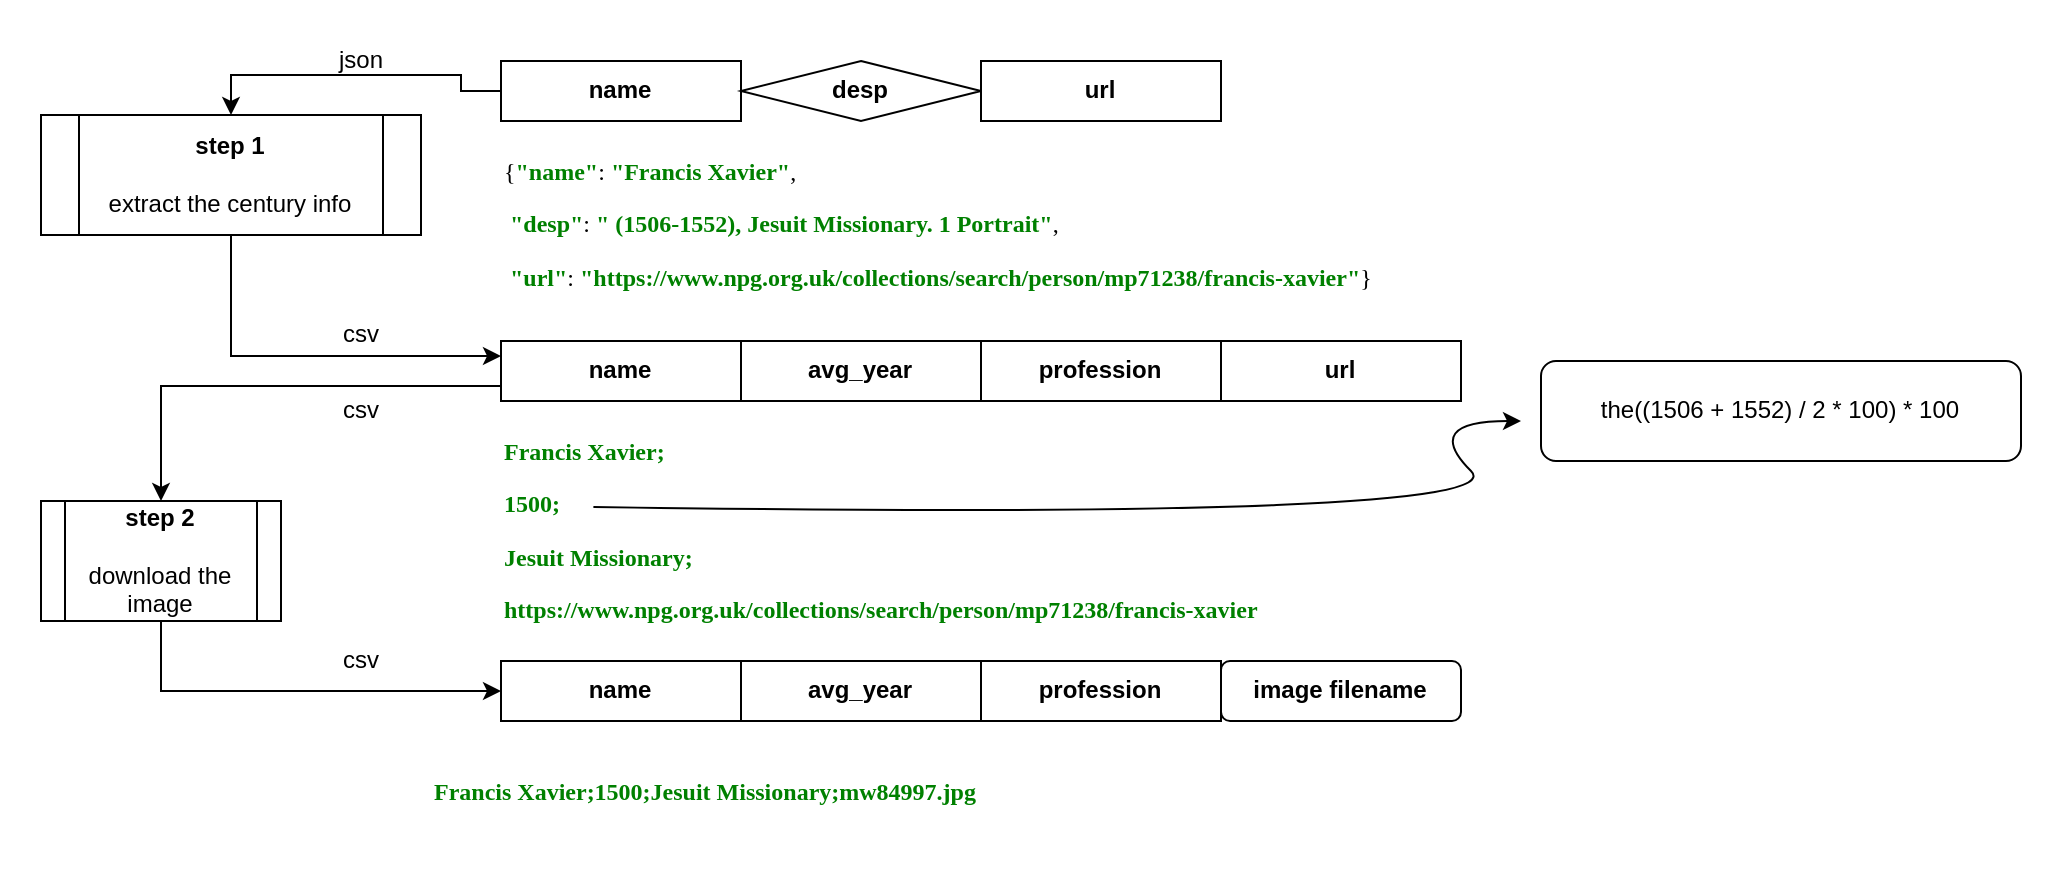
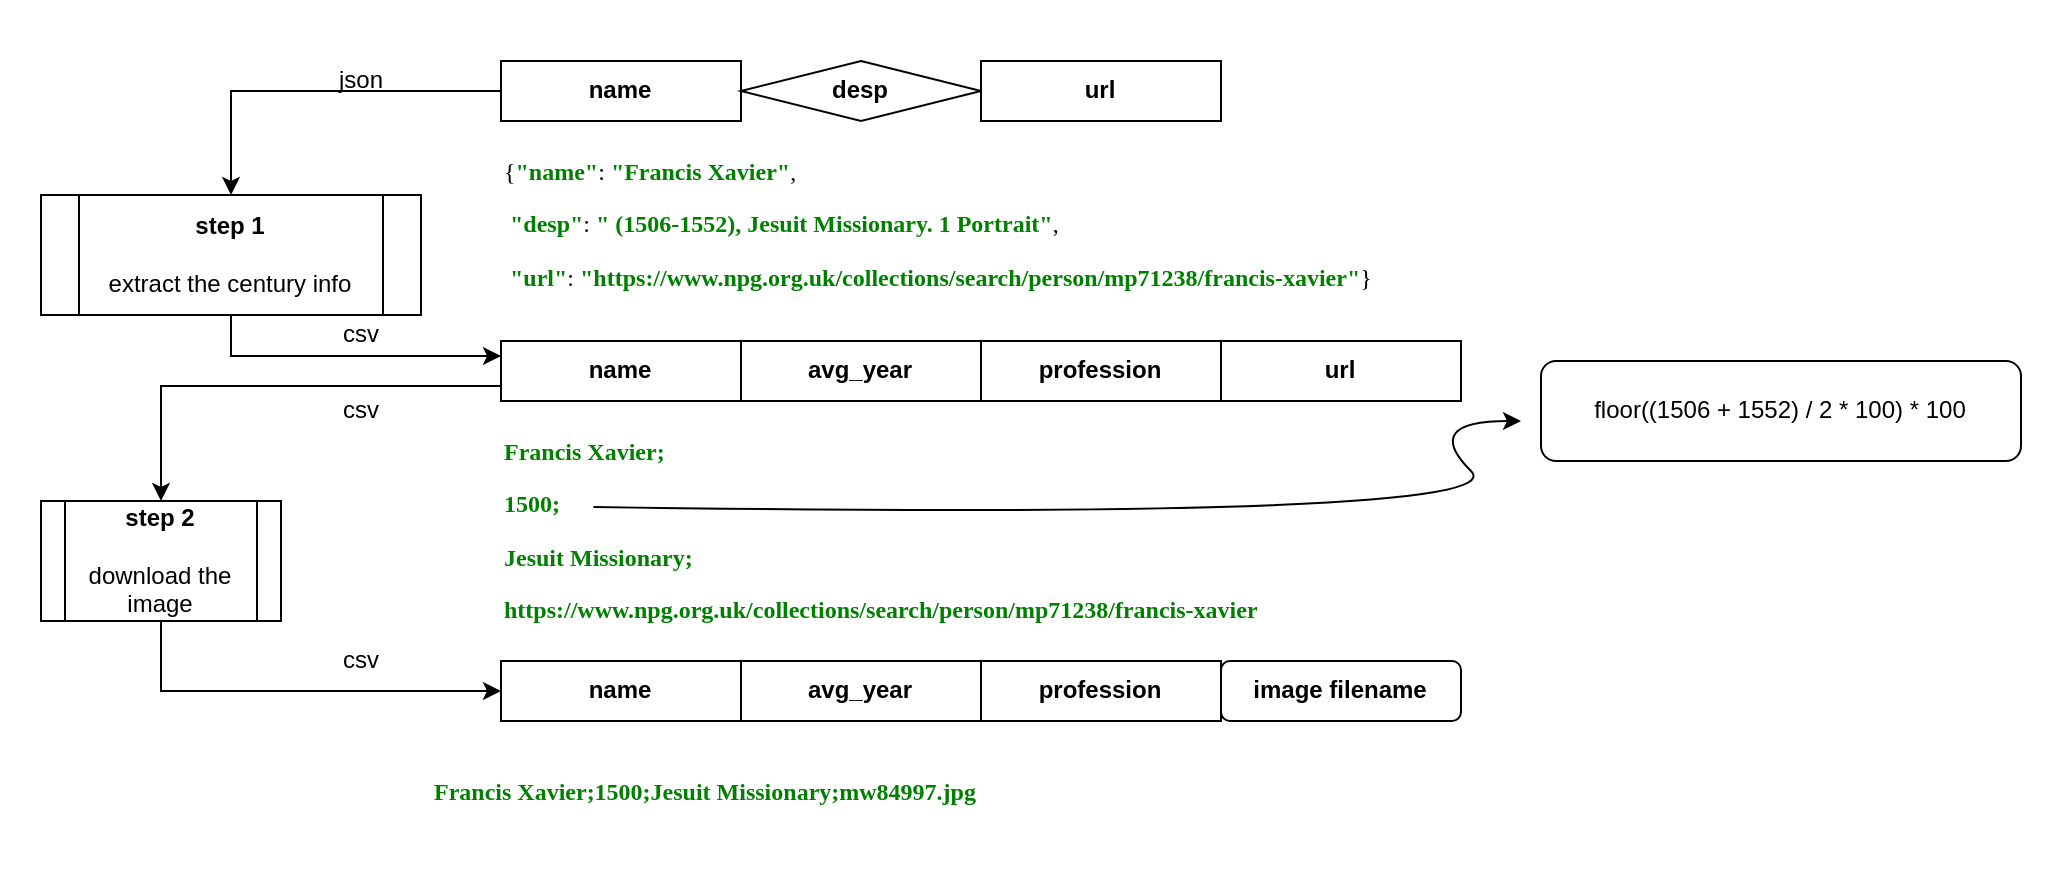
node "json": moved (361, 61) -> (361, 81)
node "step 1 extract the century info": moved (231, 175) -> (231, 255)
node "the((1506 + 1552) / 2 * 100) * 100": label "the((1506 + 1552) / 2 * 100) * 100" -> "floor((1506 + 1552) / 2 * 100) * 100"
